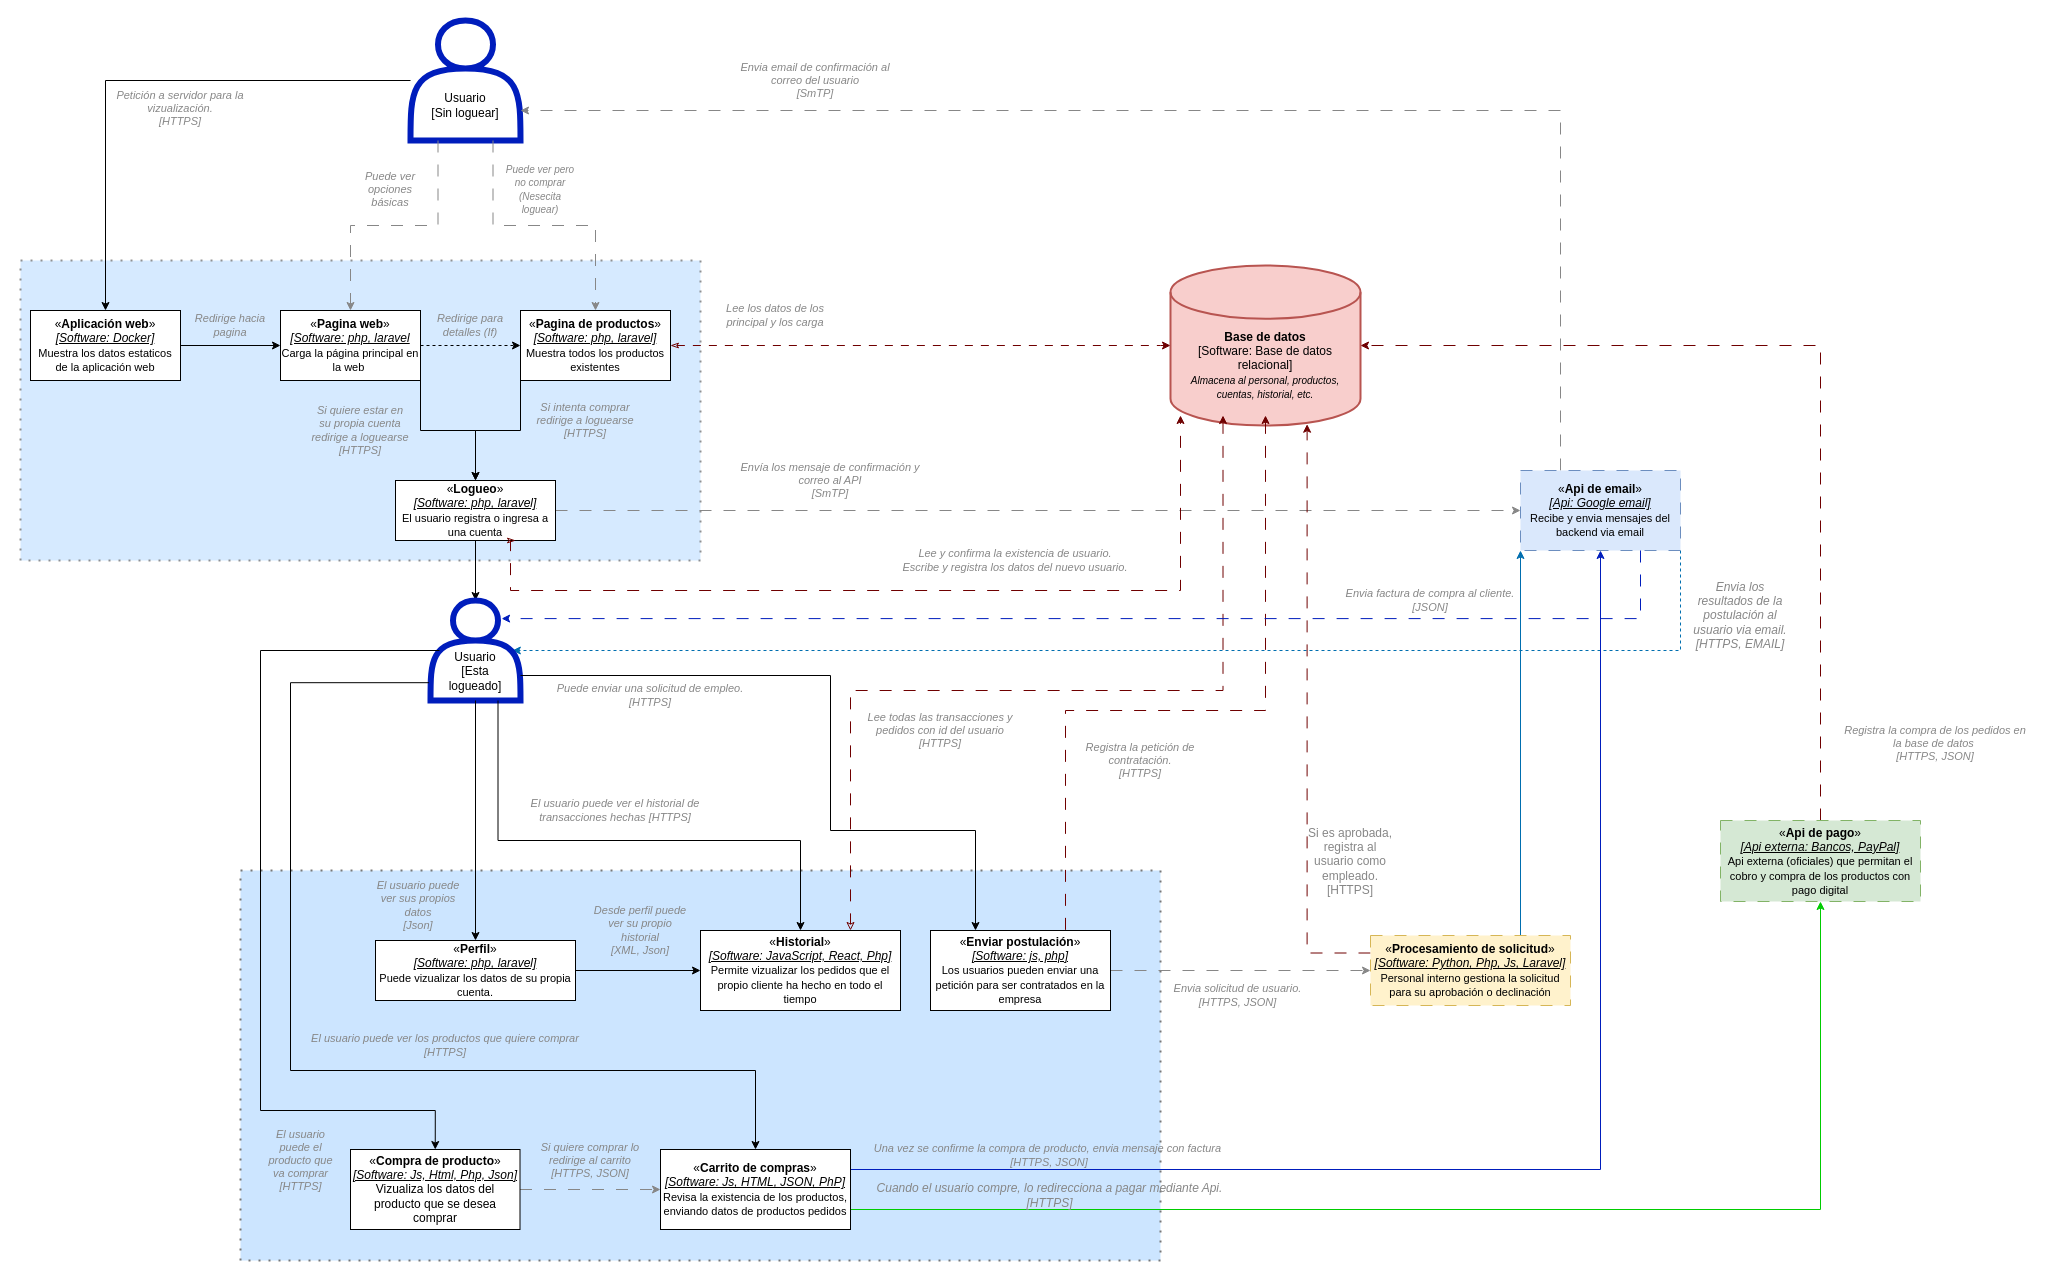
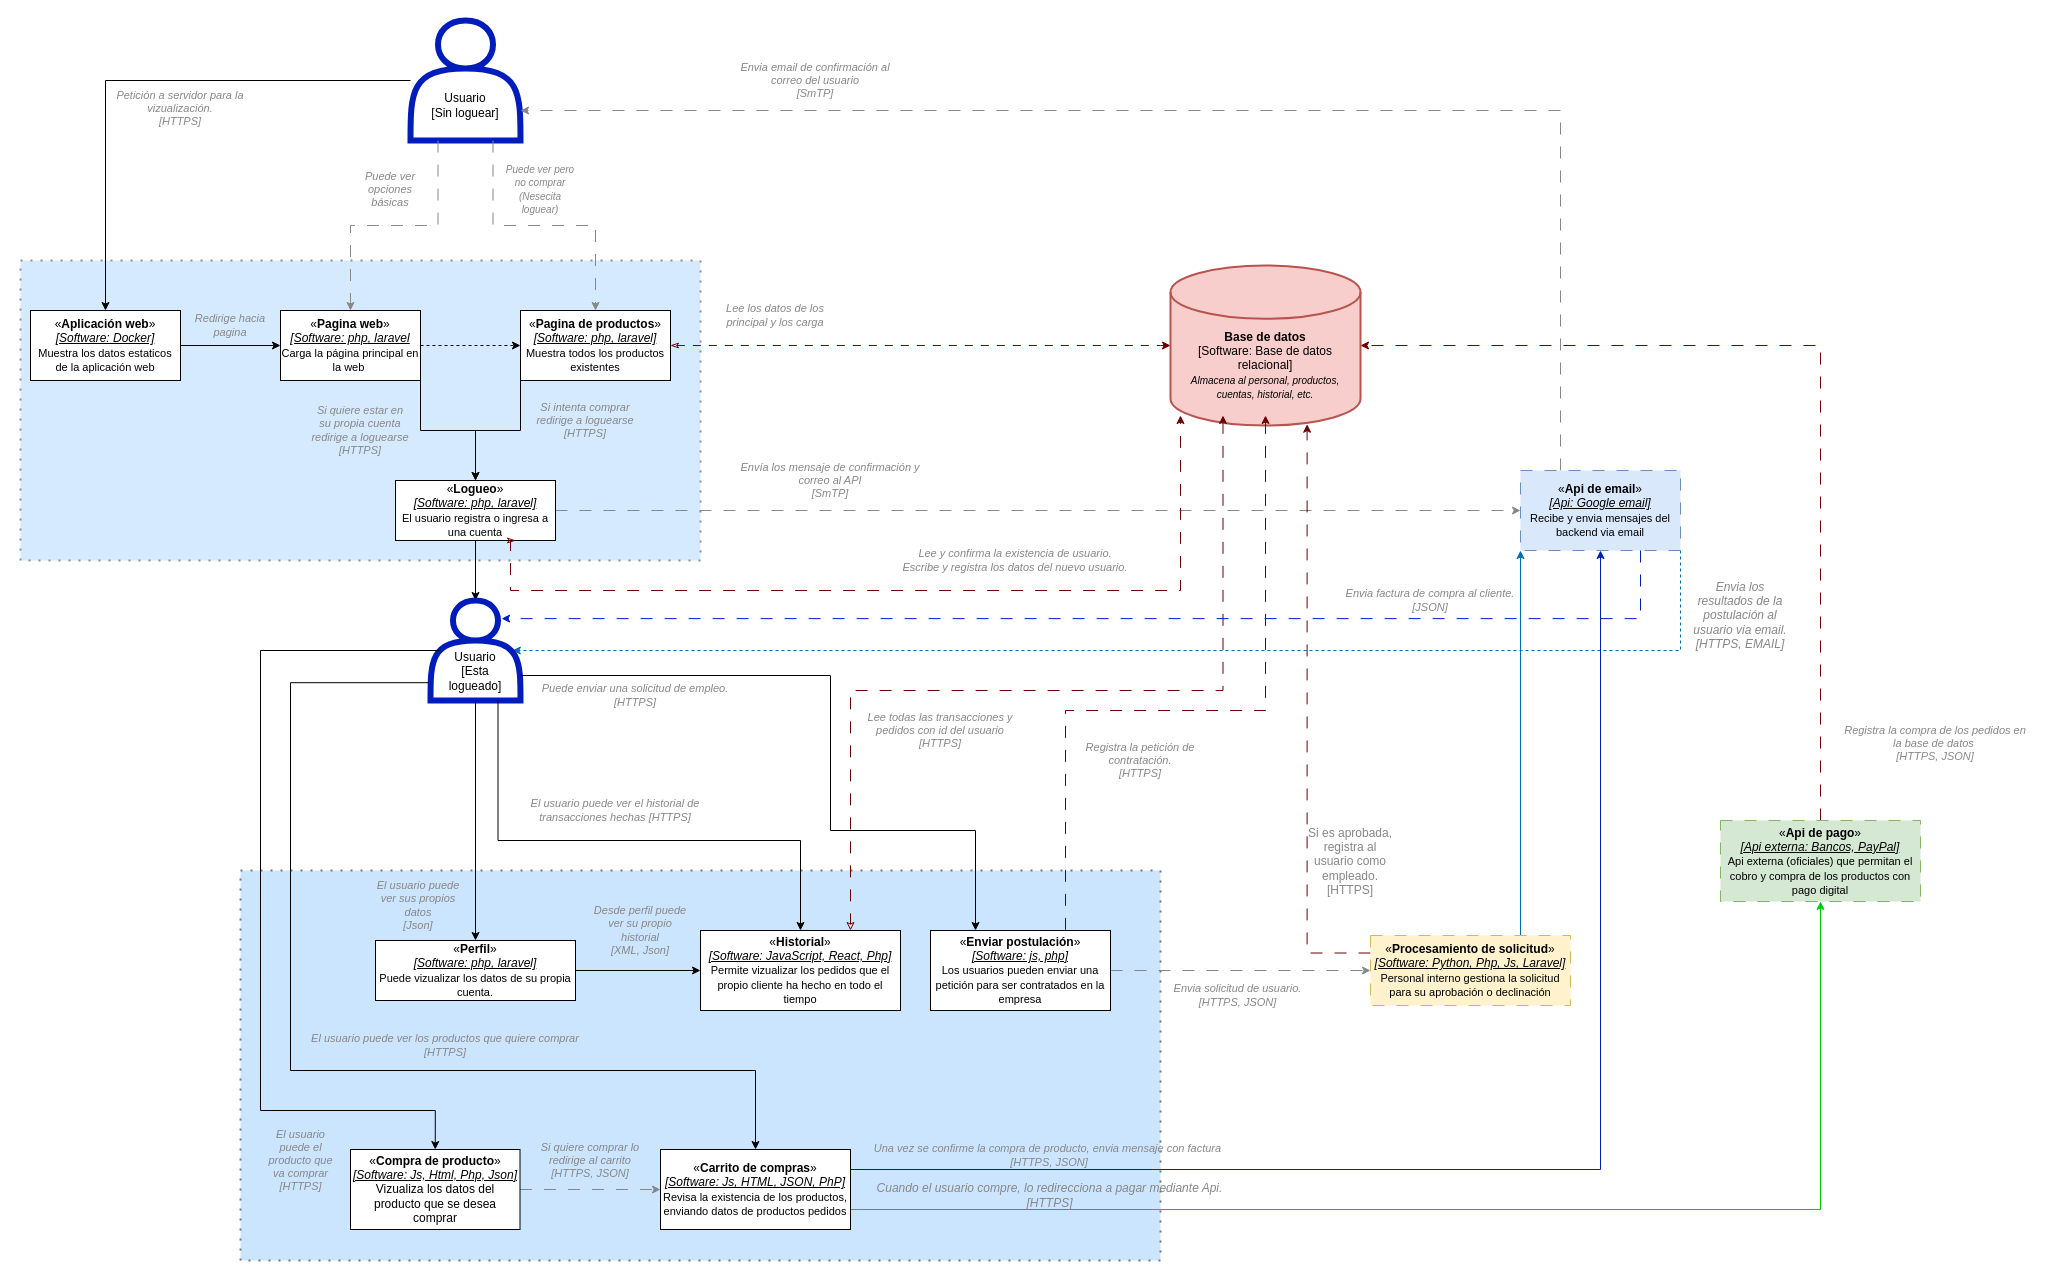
node "Redirige para detalles (If)": removed
node "Puede enviar una solicitud de empleo. [HTTPS]": moved (651, 696) -> (636, 696)
